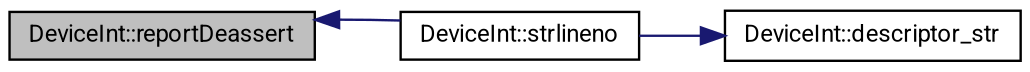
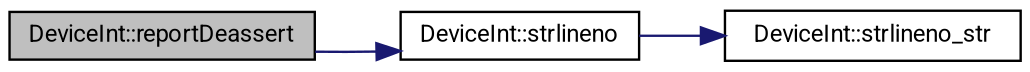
edge "DeviceInt::strlineno" -> "DeviceInt::reportDeassert": reversed
node "DeviceInt::descriptor_str": label "DeviceInt::descriptor_str" -> "DeviceInt::strlineno_str"
